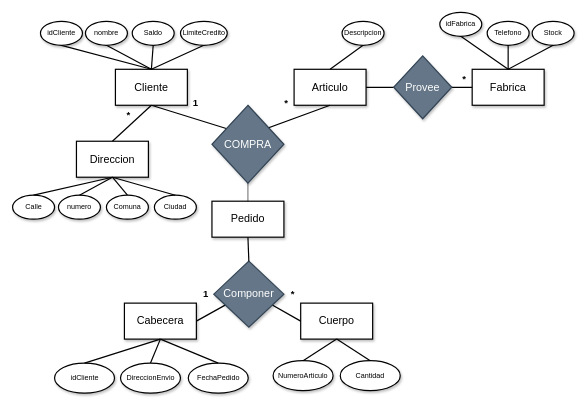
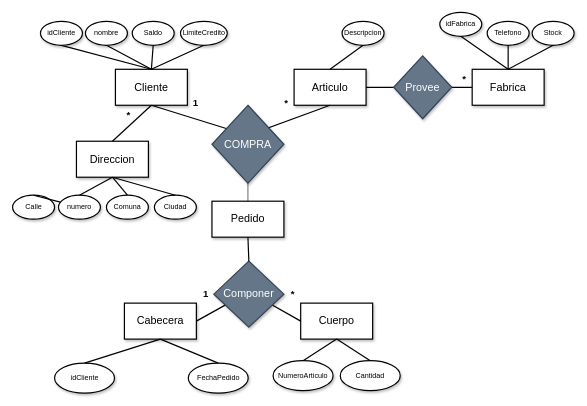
edge "Direccion" -- "Calle": now "numero" -- "Calle"
edge "Cabecera" -- "DireccionEnvio": removed
node "DireccionEnvio": removed
